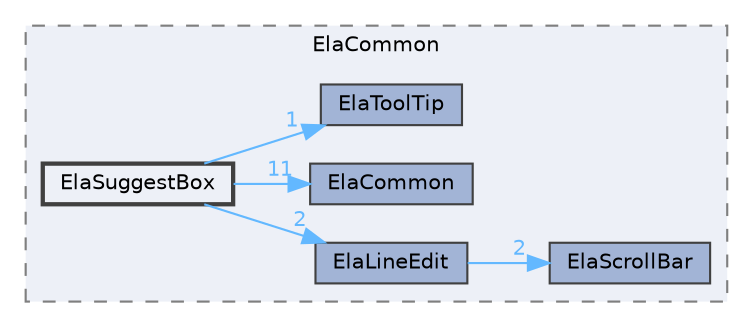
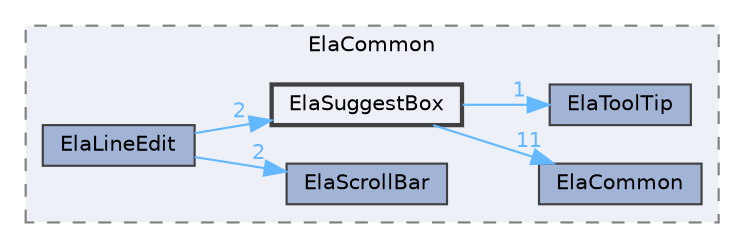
edge "ElaSuggestBox" -> "ElaLineEdit": reversed
